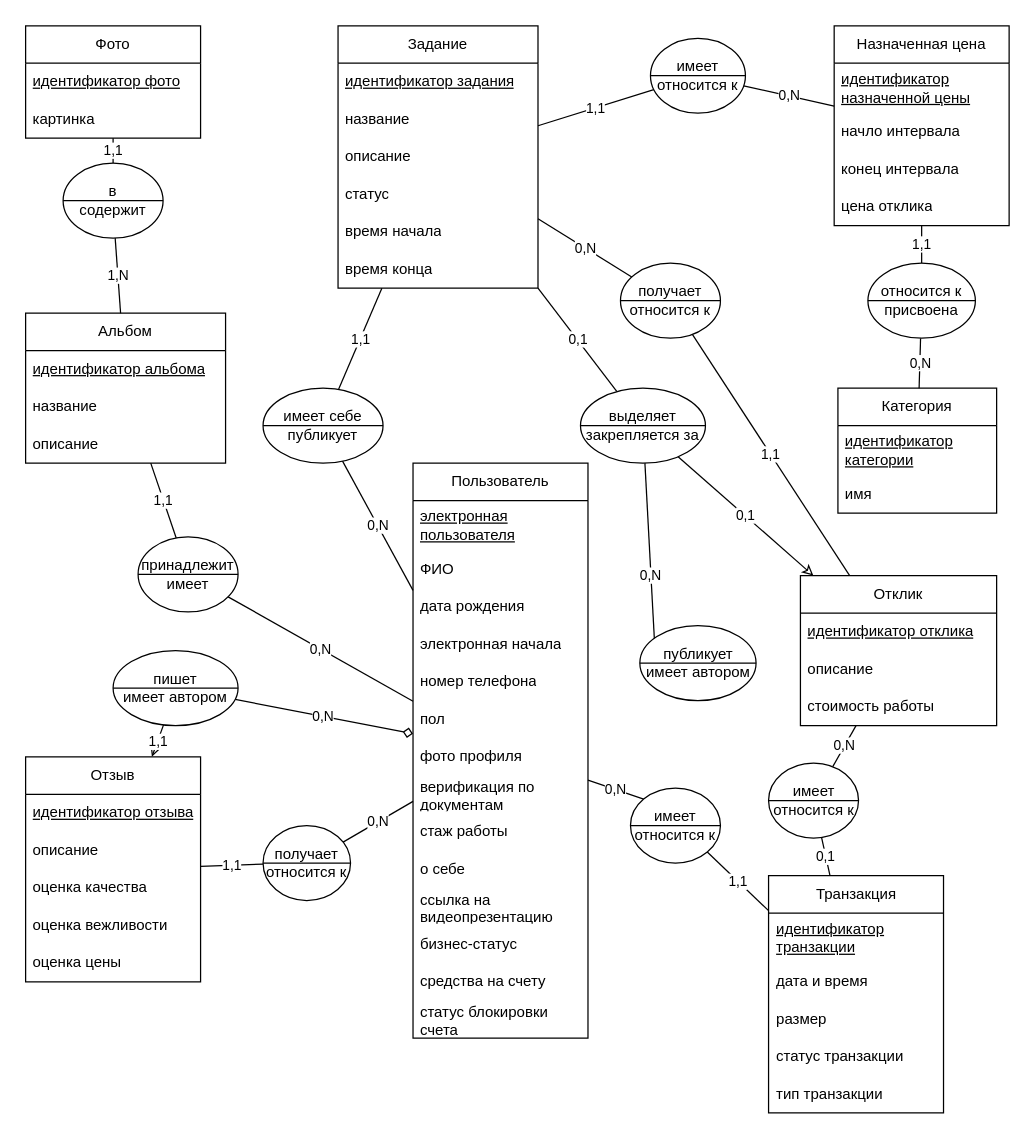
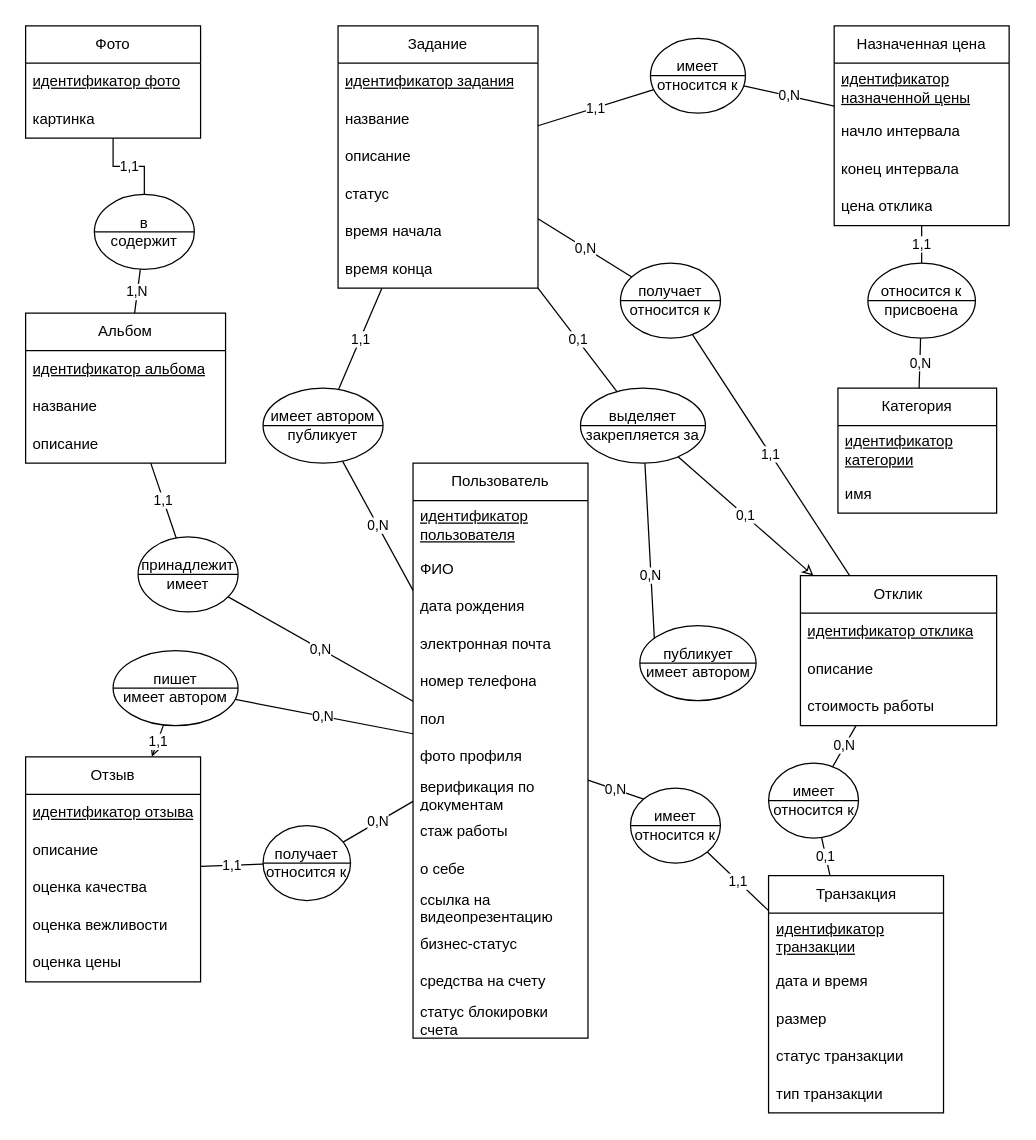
node "в содержит": moved (113, 201) -> (144, 232)
node "имеет себе публикует": label "имеет себе публикует" -> "имеет автором публикует"
node "электронная пользователя": label "электронная пользователя" -> "идентификатор пользователя"
node "электронная начала": label "электронная начала" -> "электронная почта"
edge "пишет имеет автором" -> "Пользователь": arrowhead diamond -> none
